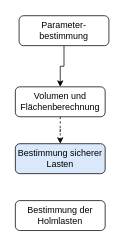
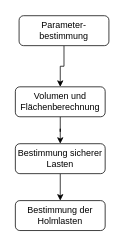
edge "Volumen und Flächenberechnung" -> "Bestimmung sicherer Lasten": style dashed -> solid
node "Bestimmung sicherer Lasten": fillcolor #dae8fc -> #ffffff
edge "Bestimmung sicherer Lasten" -> "Bestimmung der Holmlasten": added
